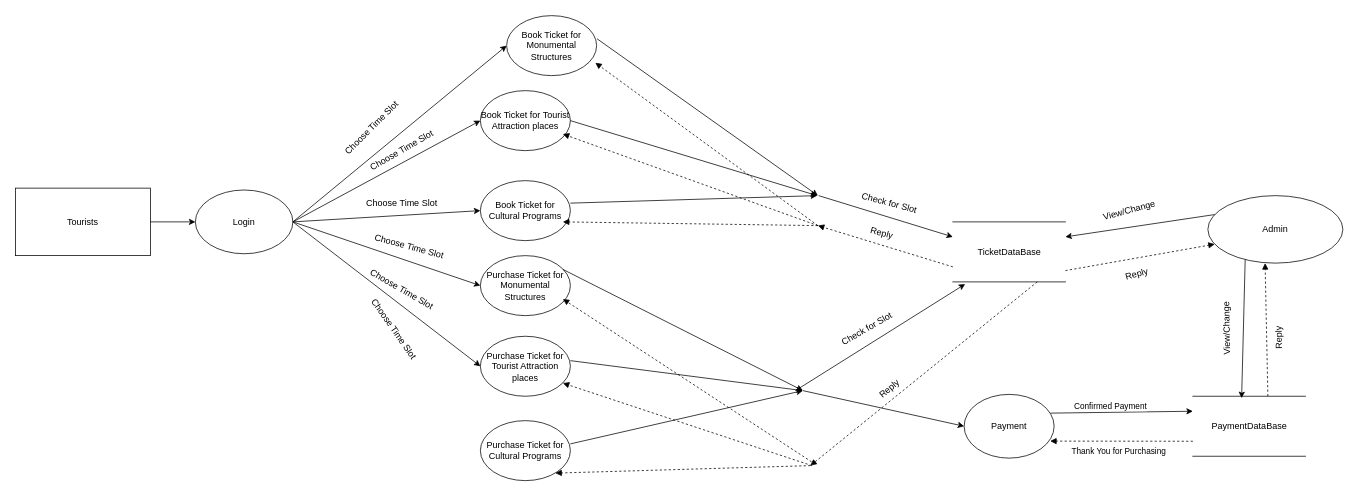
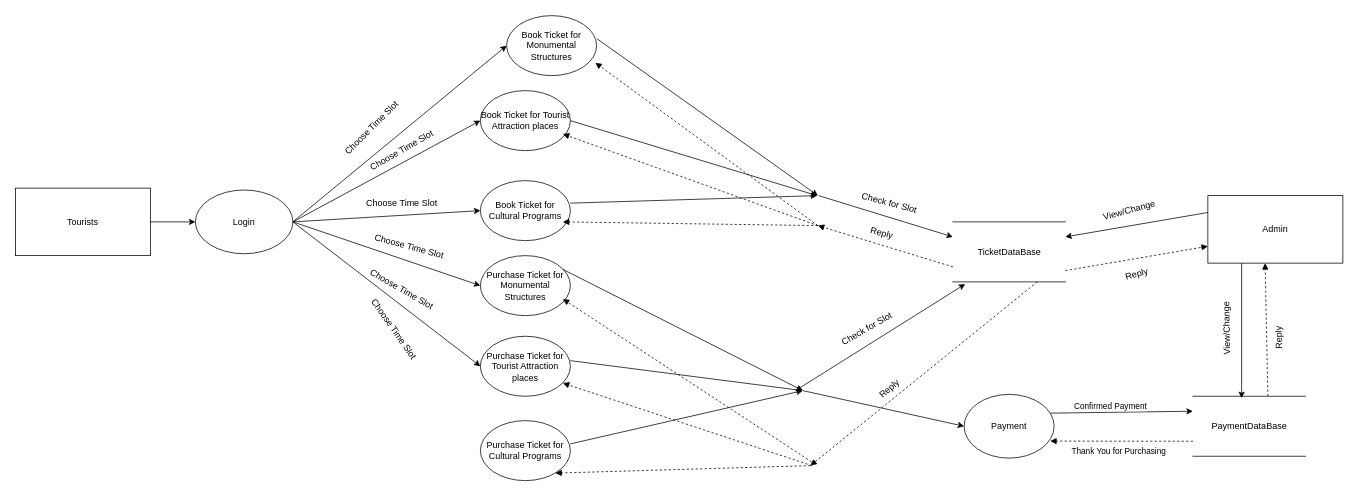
node "Admin": shape ellipse -> rectangle
